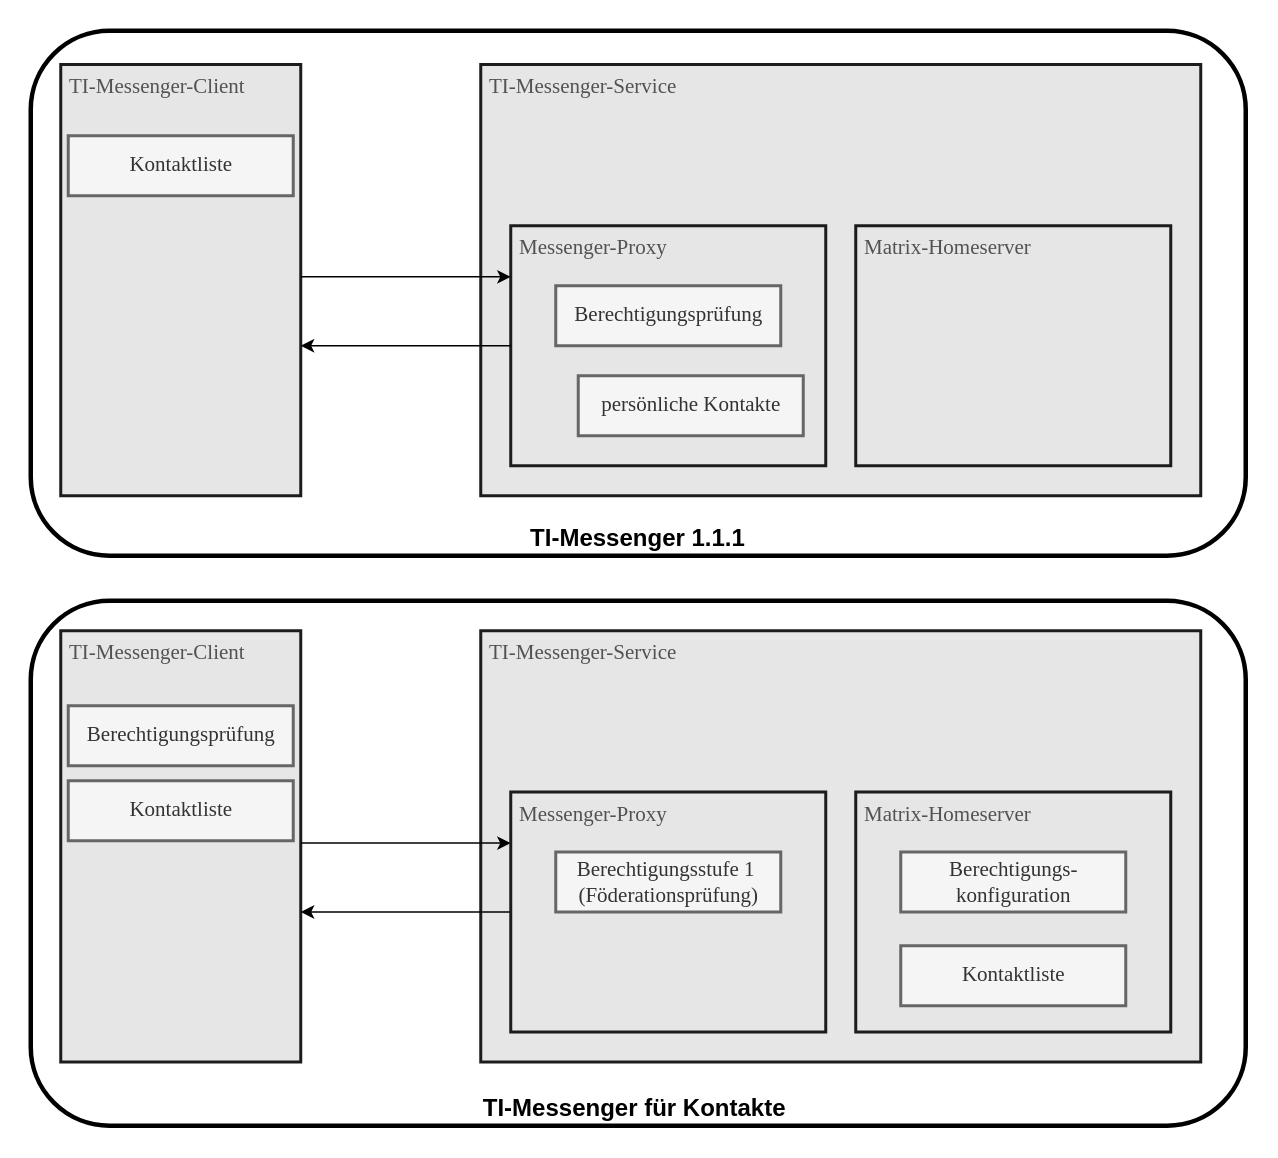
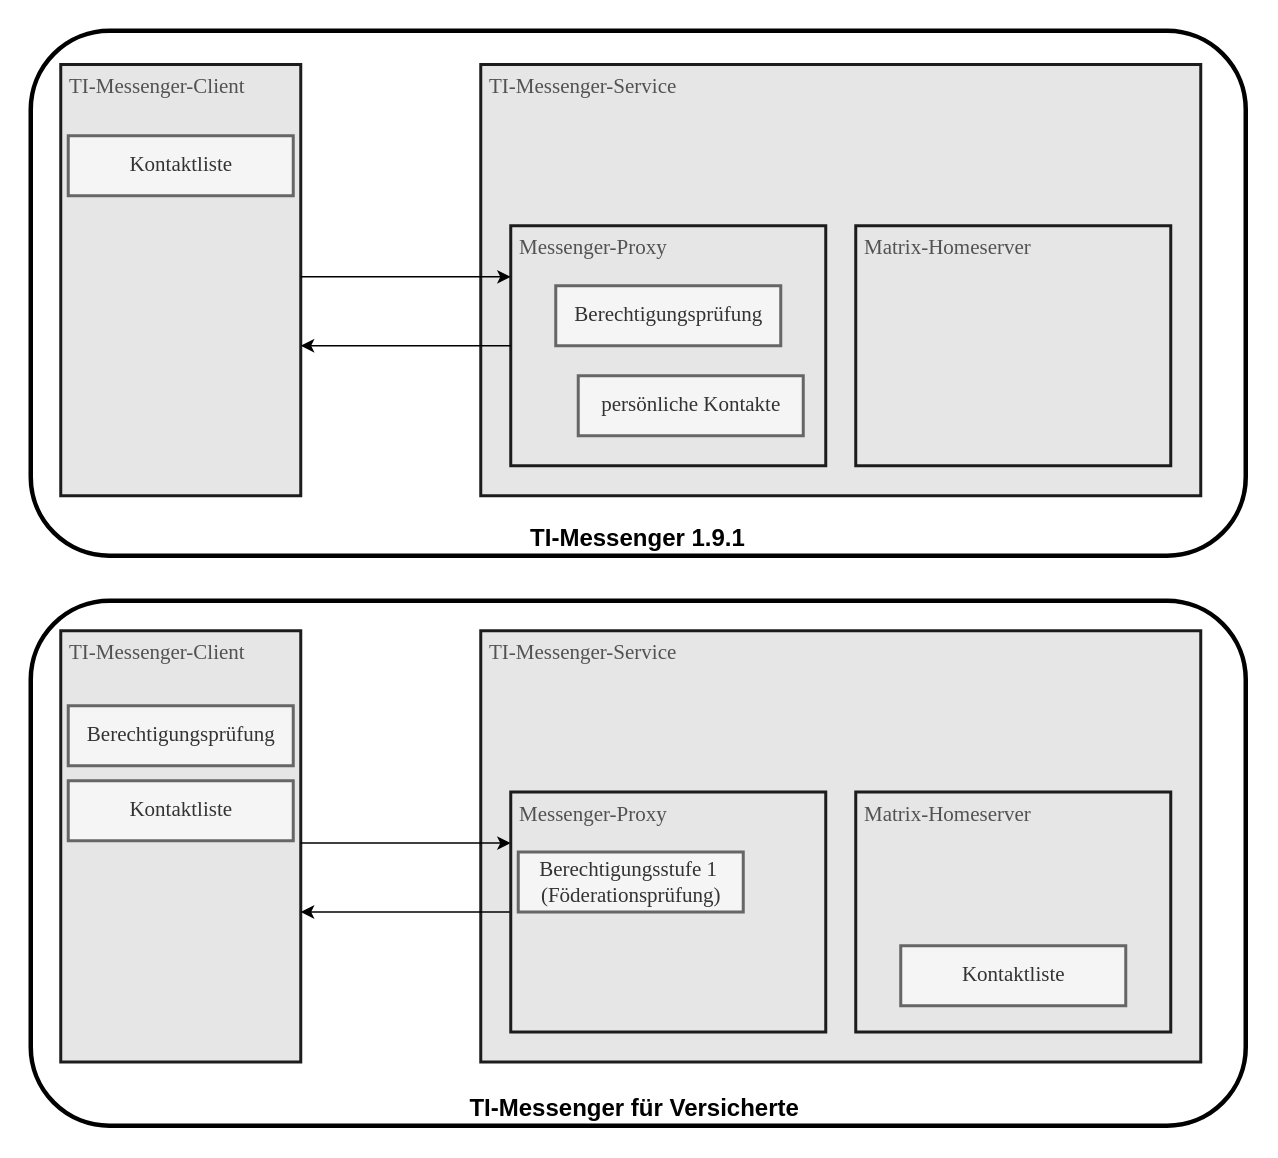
node "TI-Messenger 1.1.1": label "TI-Messenger 1.1.1" -> "TI-Messenger 1.9.1"
node "Berechtigungsstufe 1 (Föderationsprüfung)": moved (668, 882) -> (631, 882)
node "Berechtigungs- konfiguration": removed
node "TI-Messenger für Kontakte": label "TI-Messenger für Kontakte" -> "TI-Messenger für Versicherte"
